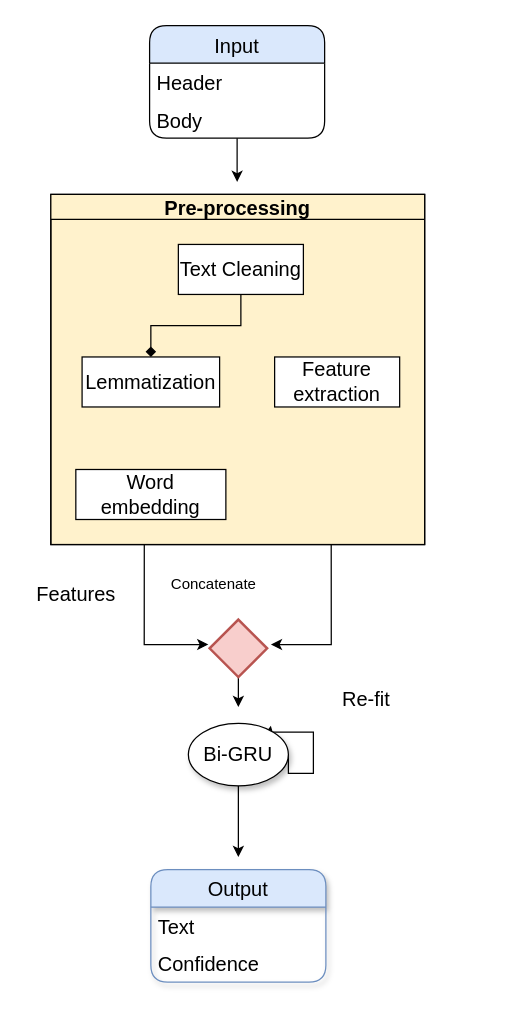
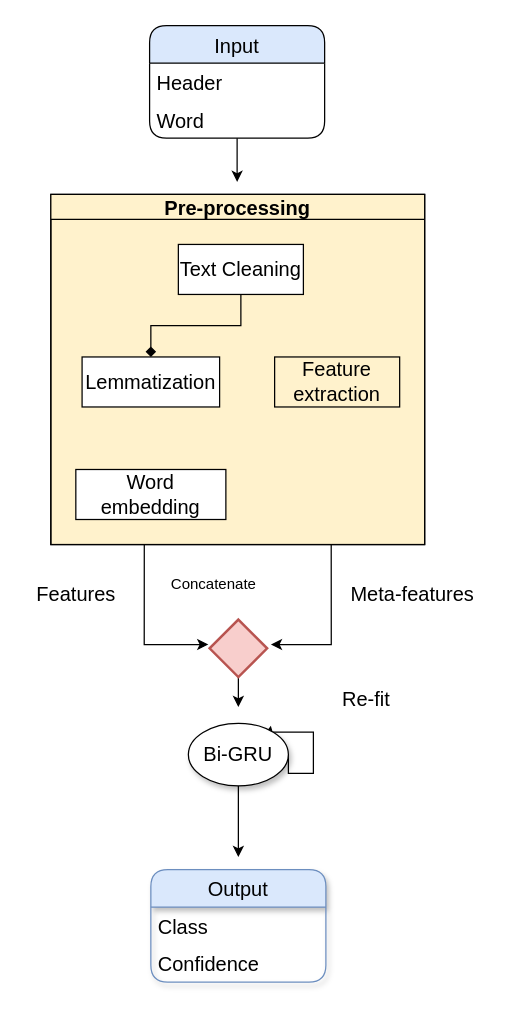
node "Body": label "Body" -> "Word"
node "Feature extraction": fillcolor #ffffff -> #fff2cc
node "Meta-features": added
node "Text": label "Text" -> "Class"
